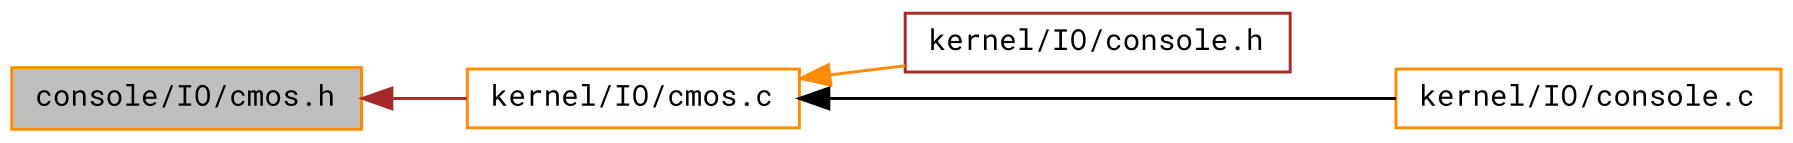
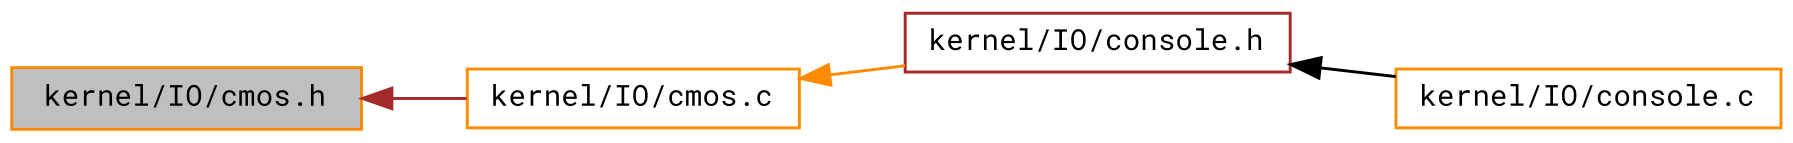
node "console/IO/cmos.h": label "console/IO/cmos.h" -> "kernel/IO/cmos.h"
edge "kernel/IO/console.c" -> "kernel/IO/cmos.c": now "kernel/IO/console.c" -> "kernel/IO/console.h"
